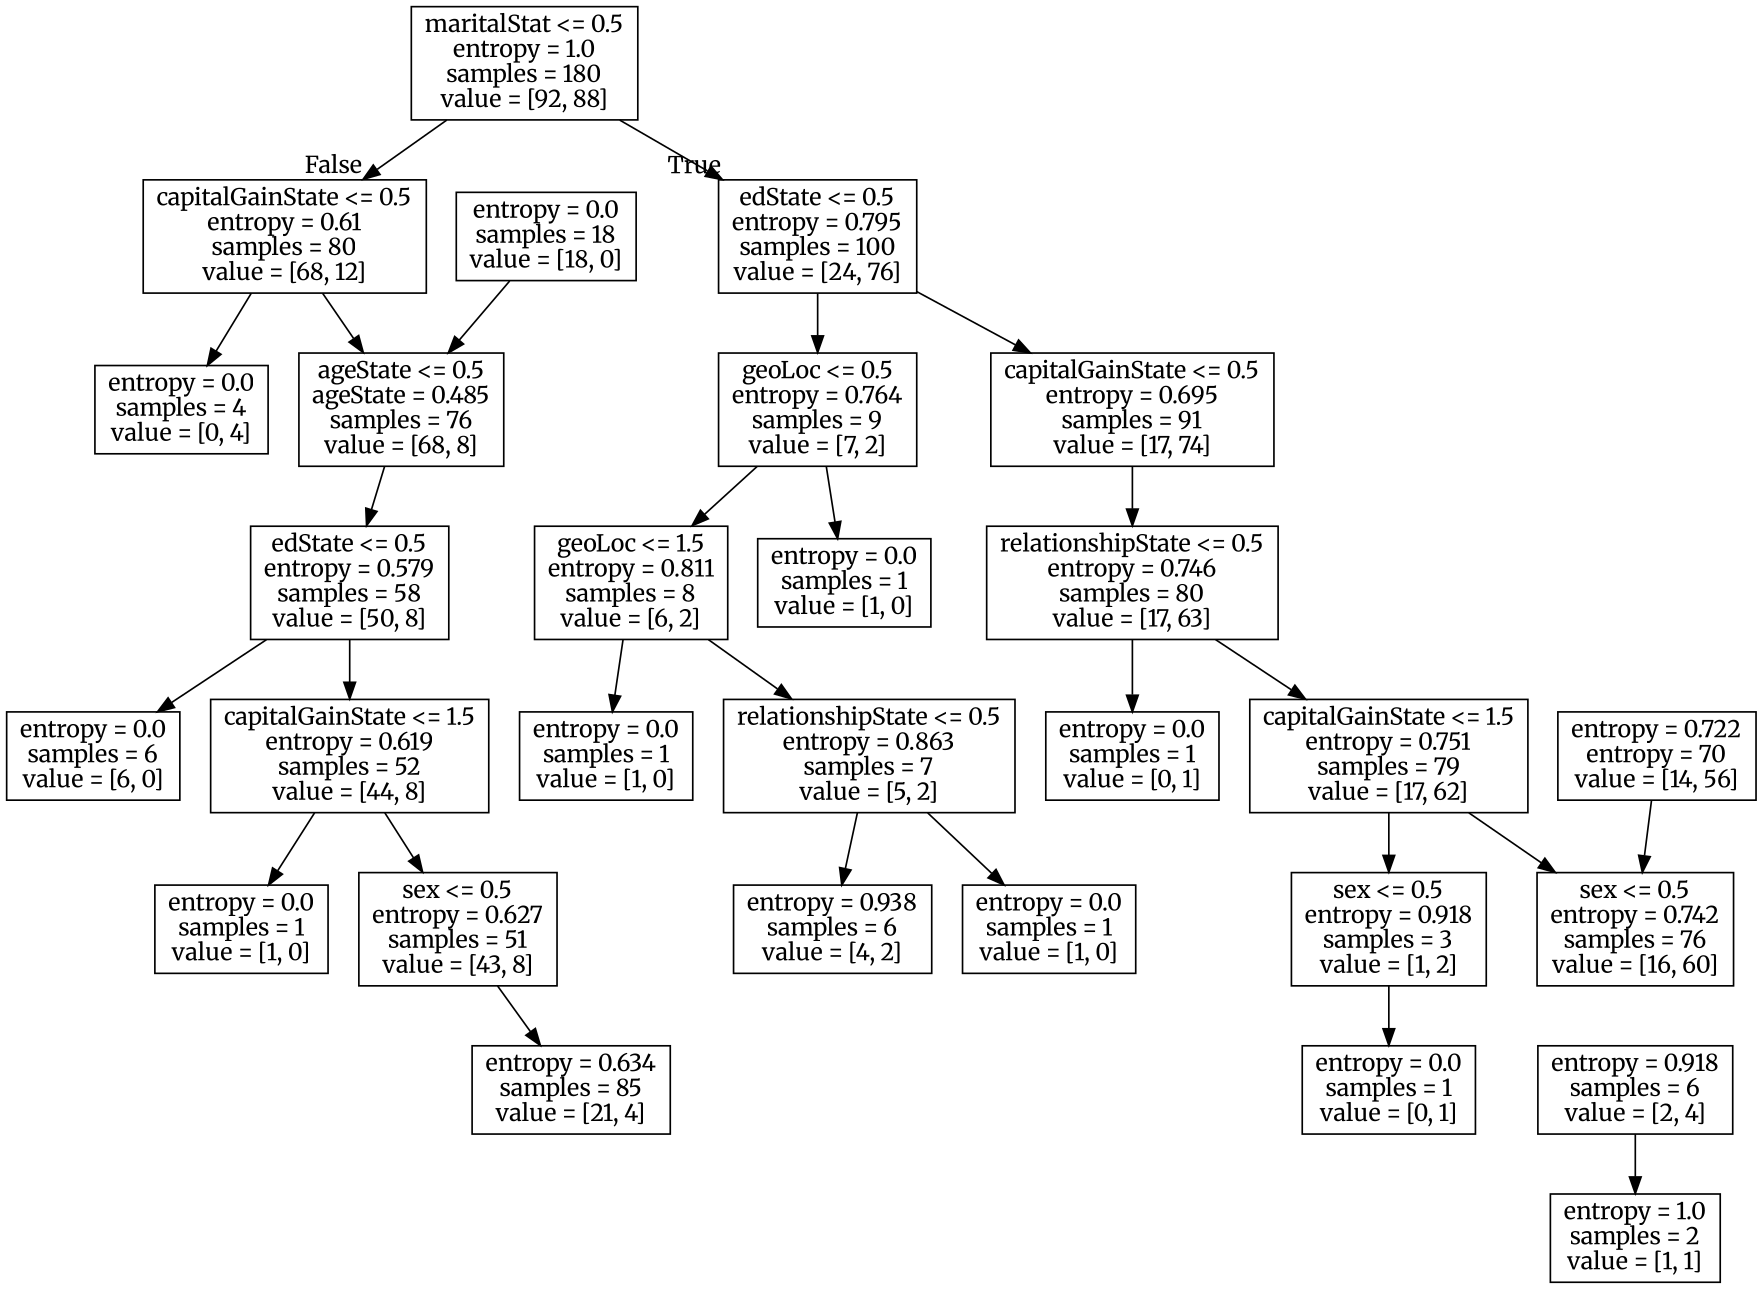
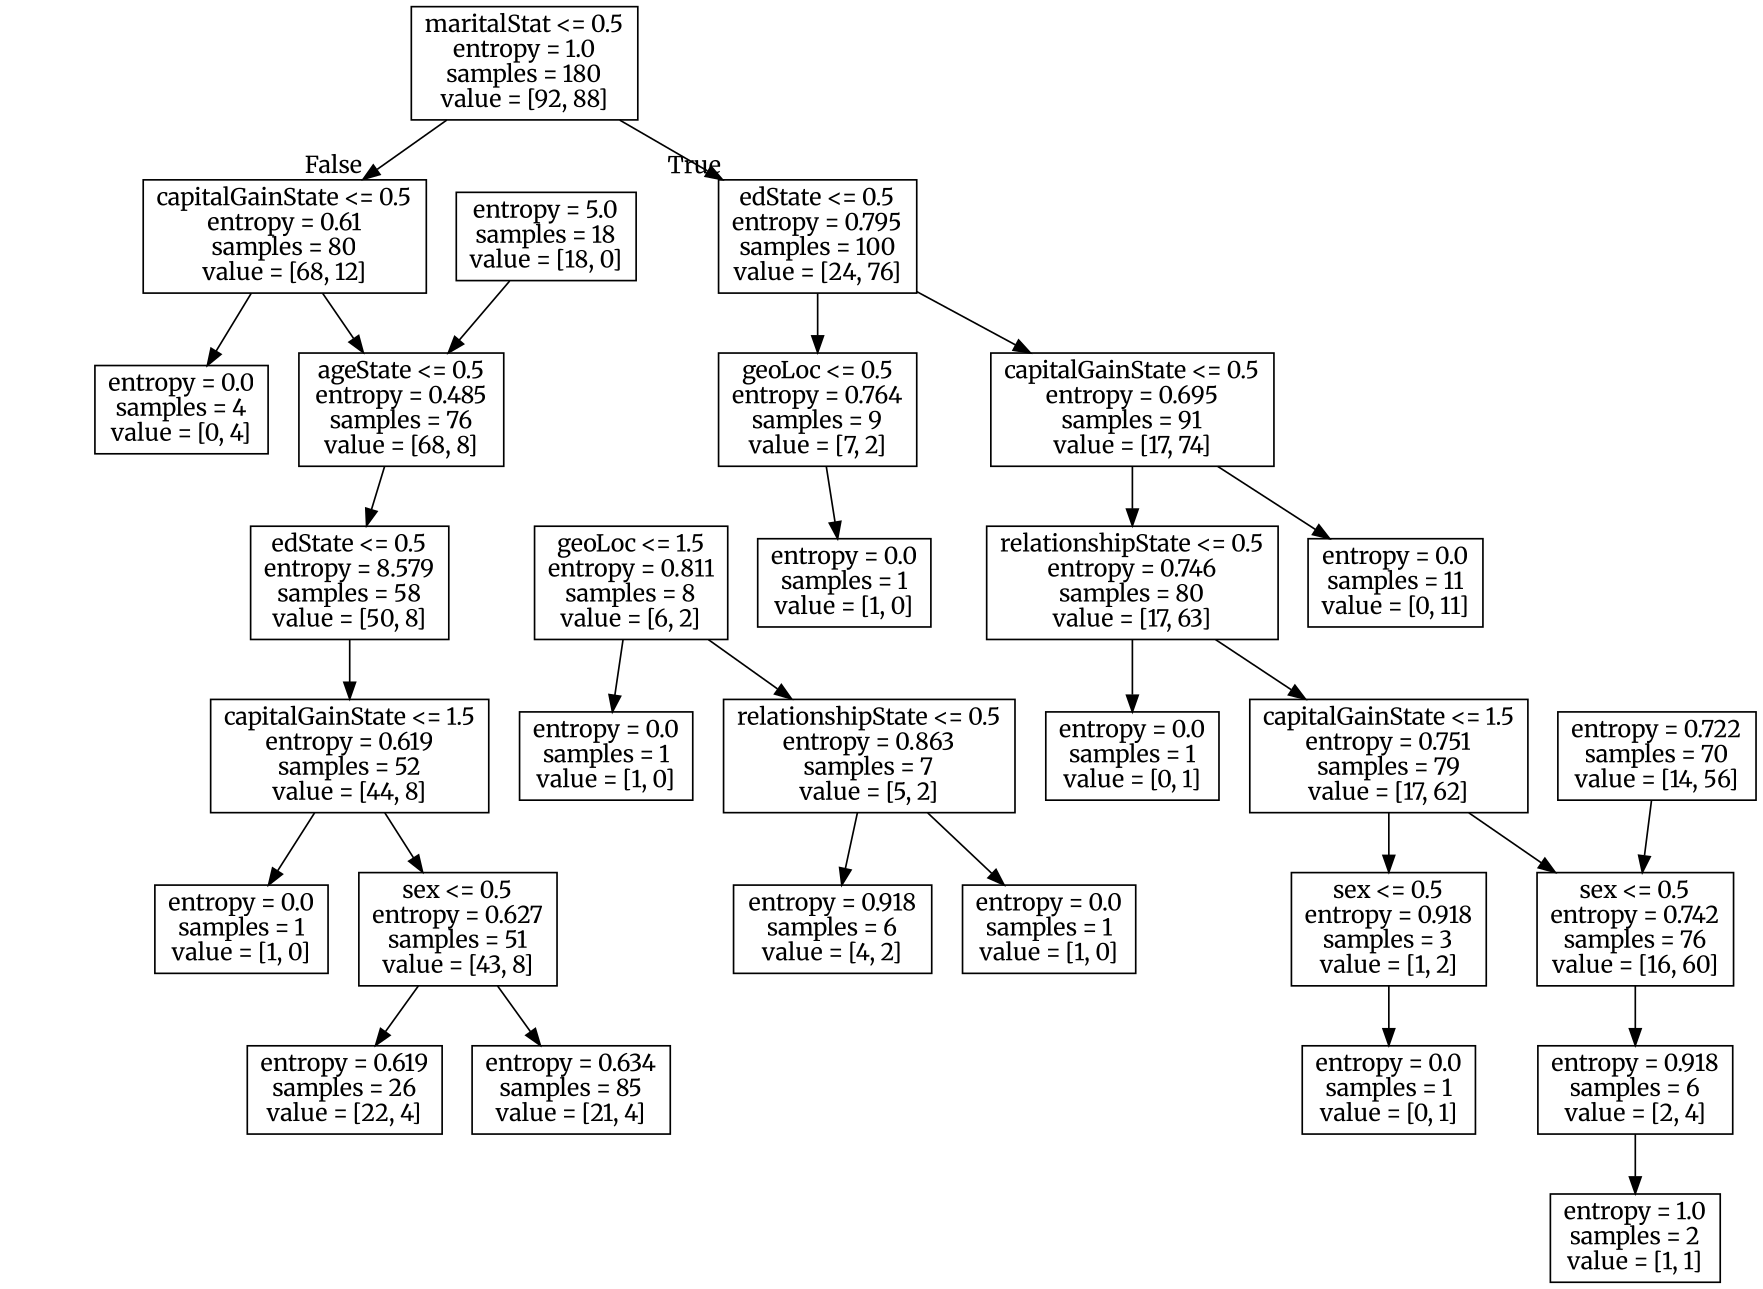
node "entropy = 0.0 samples = 18 value = [18, 0]": label "entropy = 0.0 samples = 18 value = [18, 0]" -> "entropy = 5.0 samples = 18 value = [18, 0]"
node "ageState <= 0.5 ageState = 0.485 samples = 76 value = [68, 8]": label "ageState <= 0.5 ageState = 0.485 samples = 76 value = [68, 8]" -> "ageState <= 0.5 entropy = 0.485 samples = 76 value = [68, 8]"
edge "geoLoc <= 0.5 entropy = 0.764 samples = 9 value = [7, 2]" -> "geoLoc <= 1.5 entropy = 0.811 samples = 8 value = [6, 2]": removed
node "edState <= 0.5 entropy = 0.579 samples = 58 value = [50, 8]": label "edState <= 0.5 entropy = 0.579 samples = 58 value = [50, 8]" -> "edState <= 0.5 entropy = 8.579 samples = 58 value = [50, 8]"
node "entropy = 0.0 samples = 11 value = [0, 11]": added
node "entropy = 0.0 samples = 6 value = [6, 0]": removed
node "entropy = 0.722 entropy = 70 value = [14, 56]": label "entropy = 0.722 entropy = 70 value = [14, 56]" -> "entropy = 0.722 samples = 70 value = [14, 56]"
node "entropy = 0.938 samples = 6 value = [4, 2]": label "entropy = 0.938 samples = 6 value = [4, 2]" -> "entropy = 0.918 samples = 6 value = [4, 2]"
edge "sex <= 0.5 entropy = 0.742 samples = 76 value = [16, 60]" -> "entropy = 0.918 samples = 6 value = [2, 4]": added
node "entropy = 0.619 samples = 26 value = [22, 4]": added
